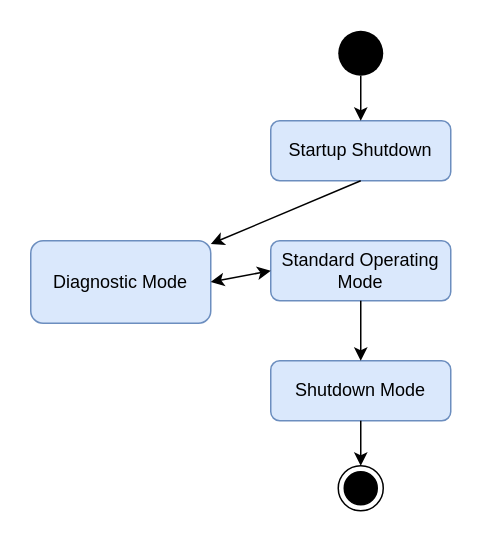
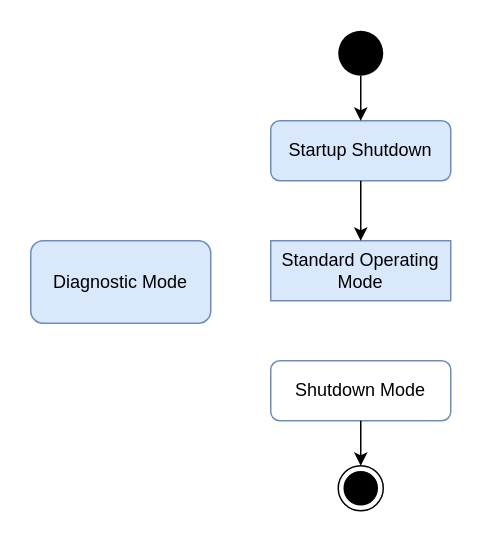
edge "Startup Shutdown" -> "Diagnostic Mode": now "Startup Shutdown" -> "Standard Operating Mode"
node "Standard Operating Mode": shape rounded rectangle -> rectangle
edge "Standard Operating Mode" -- "Diagnostic Mode": removed
edge "Standard Operating Mode" -> "Shutdown Mode": removed
node "Shutdown Mode": fillcolor #dae8fc -> #ffffff
